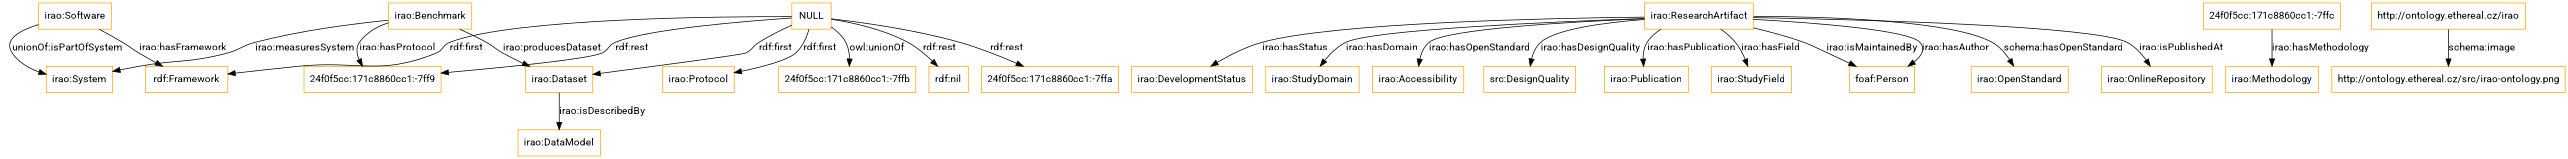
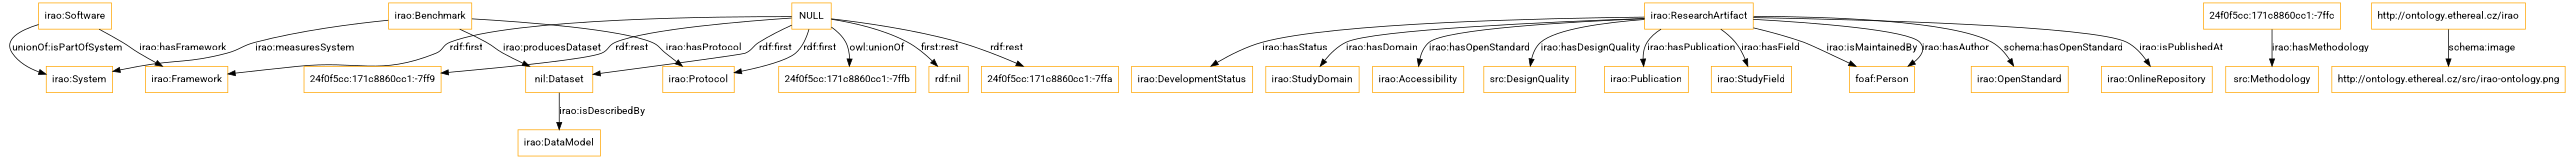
edge "irao:Benchmark" -> "24f0f5cc:171c8860cc1:-7ff9": now "irao:Benchmark" -> "irao:Protocol"
edge "NULL" -> "rdf:nil": label "rdf:rest" -> "first:rest"
node "rdf:Framework": label "rdf:Framework" -> "irao:Framework"
node "irao:Dataset": label "irao:Dataset" -> "nil:Dataset"
node "irao:Methodology": label "irao:Methodology" -> "src:Methodology"
